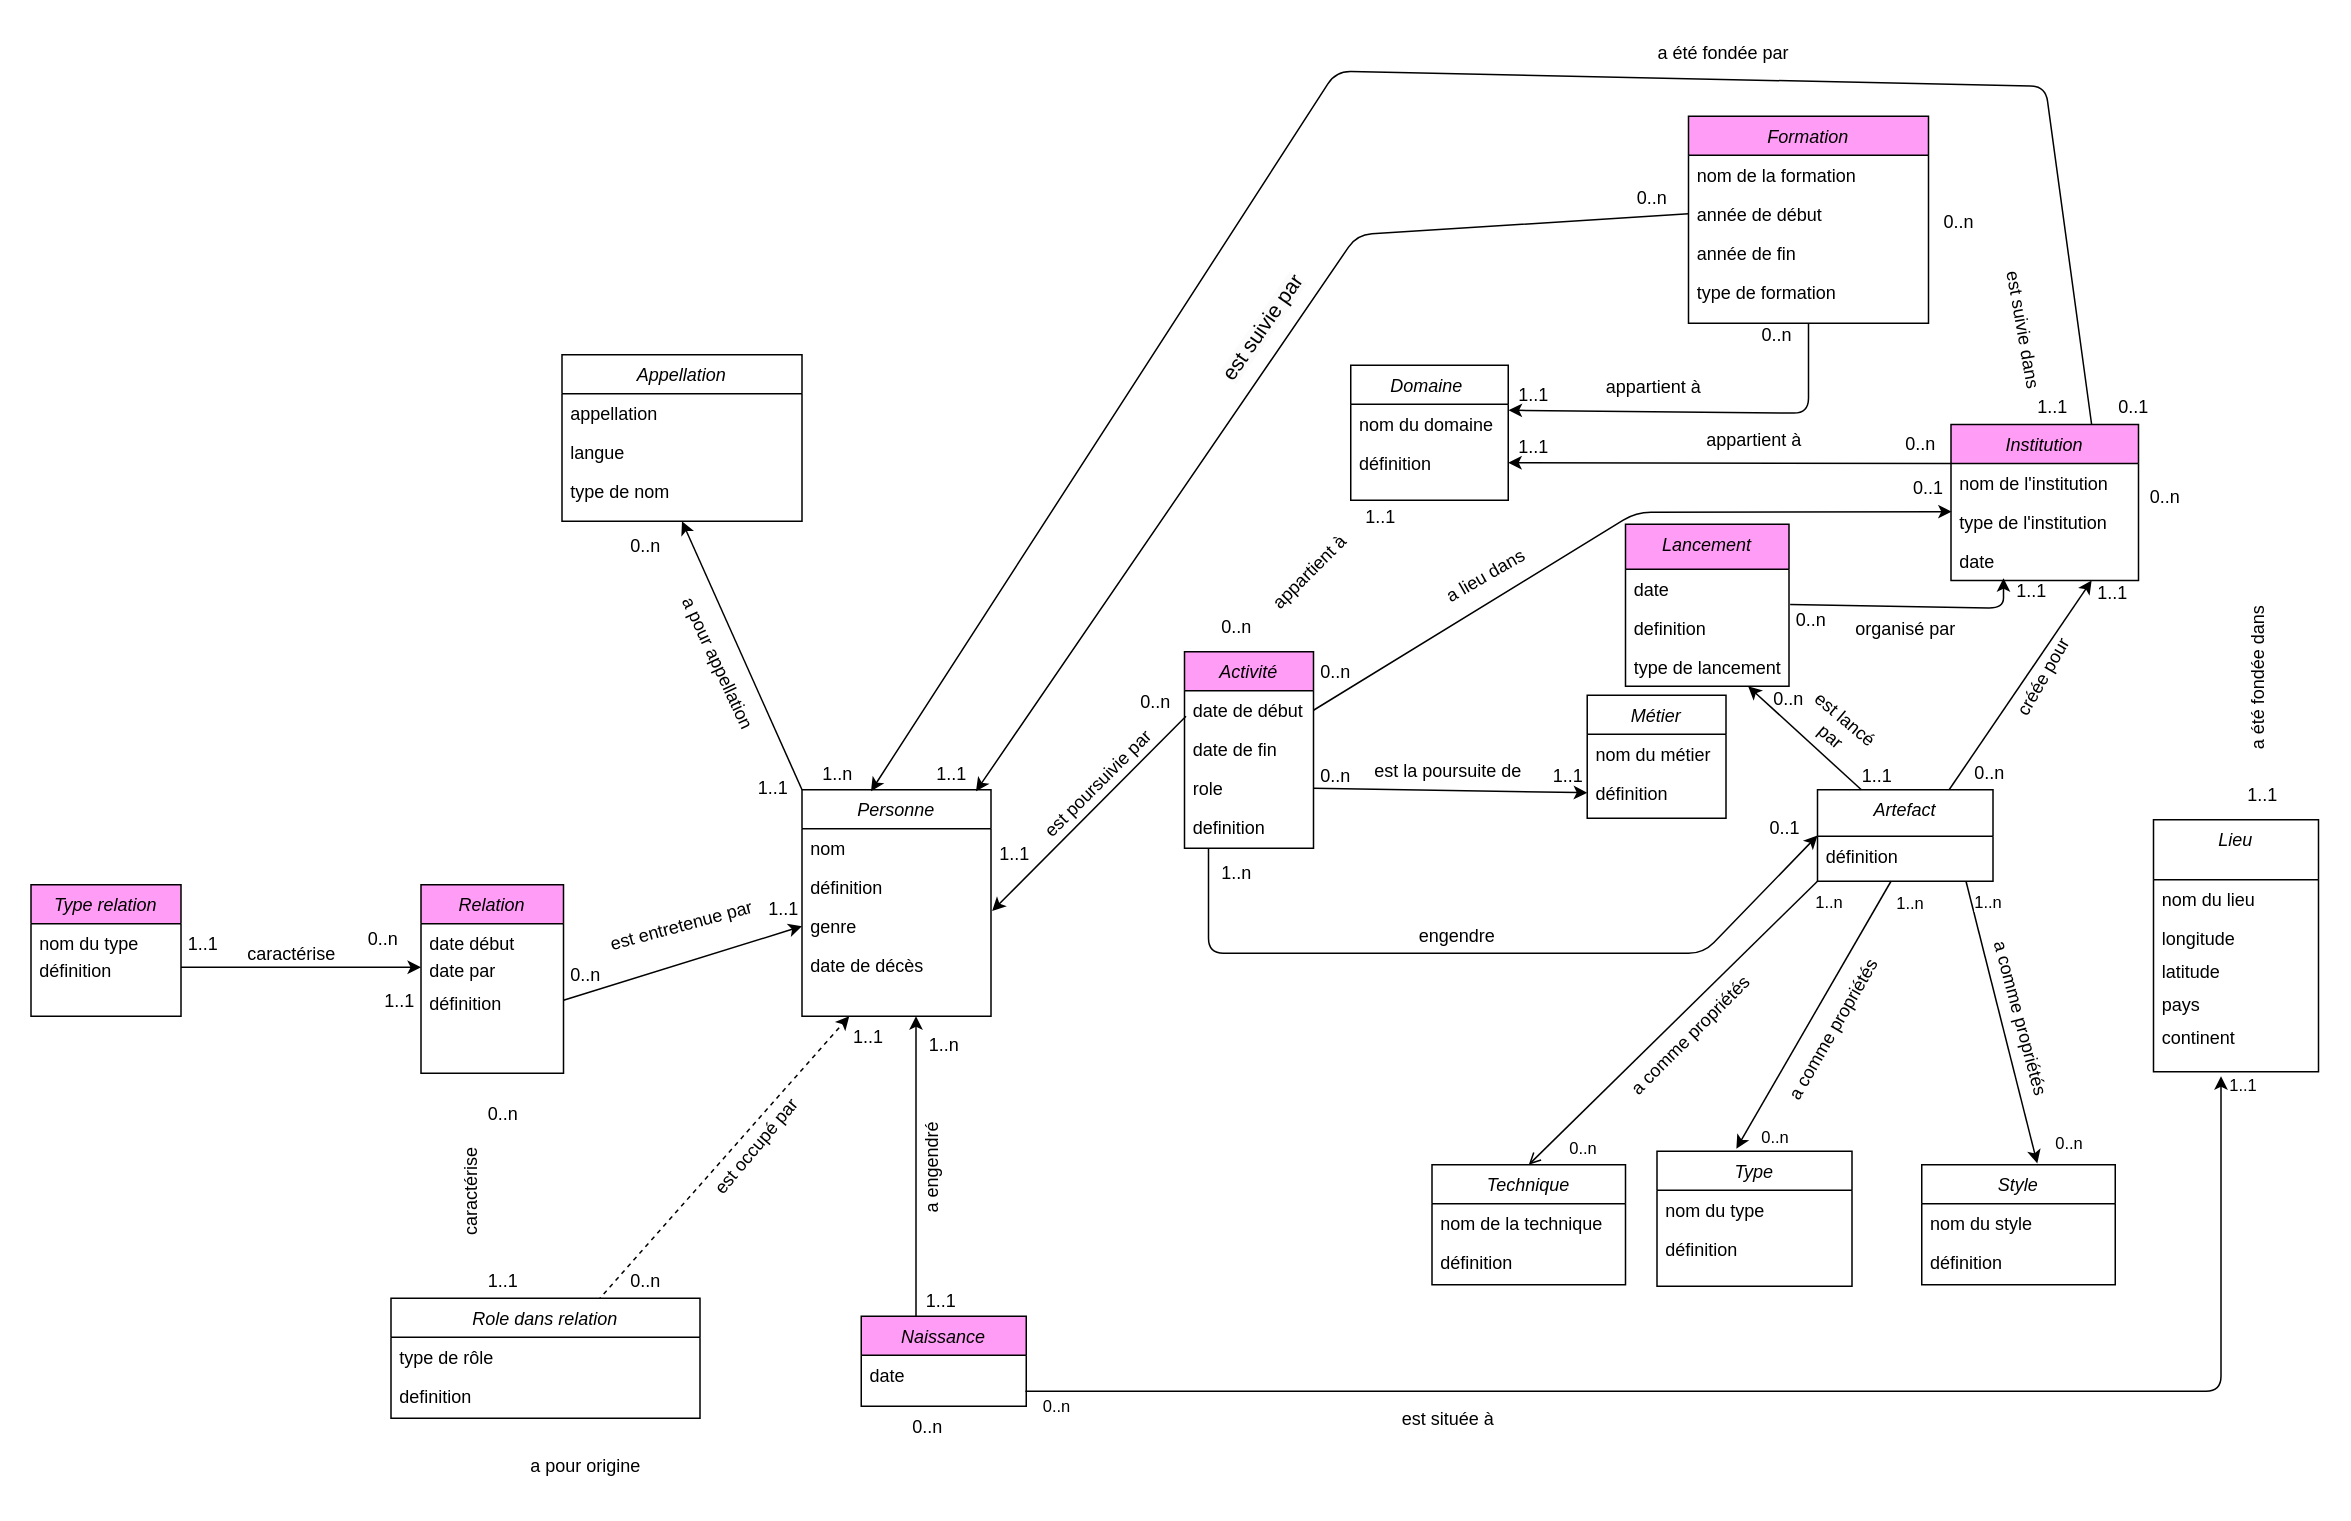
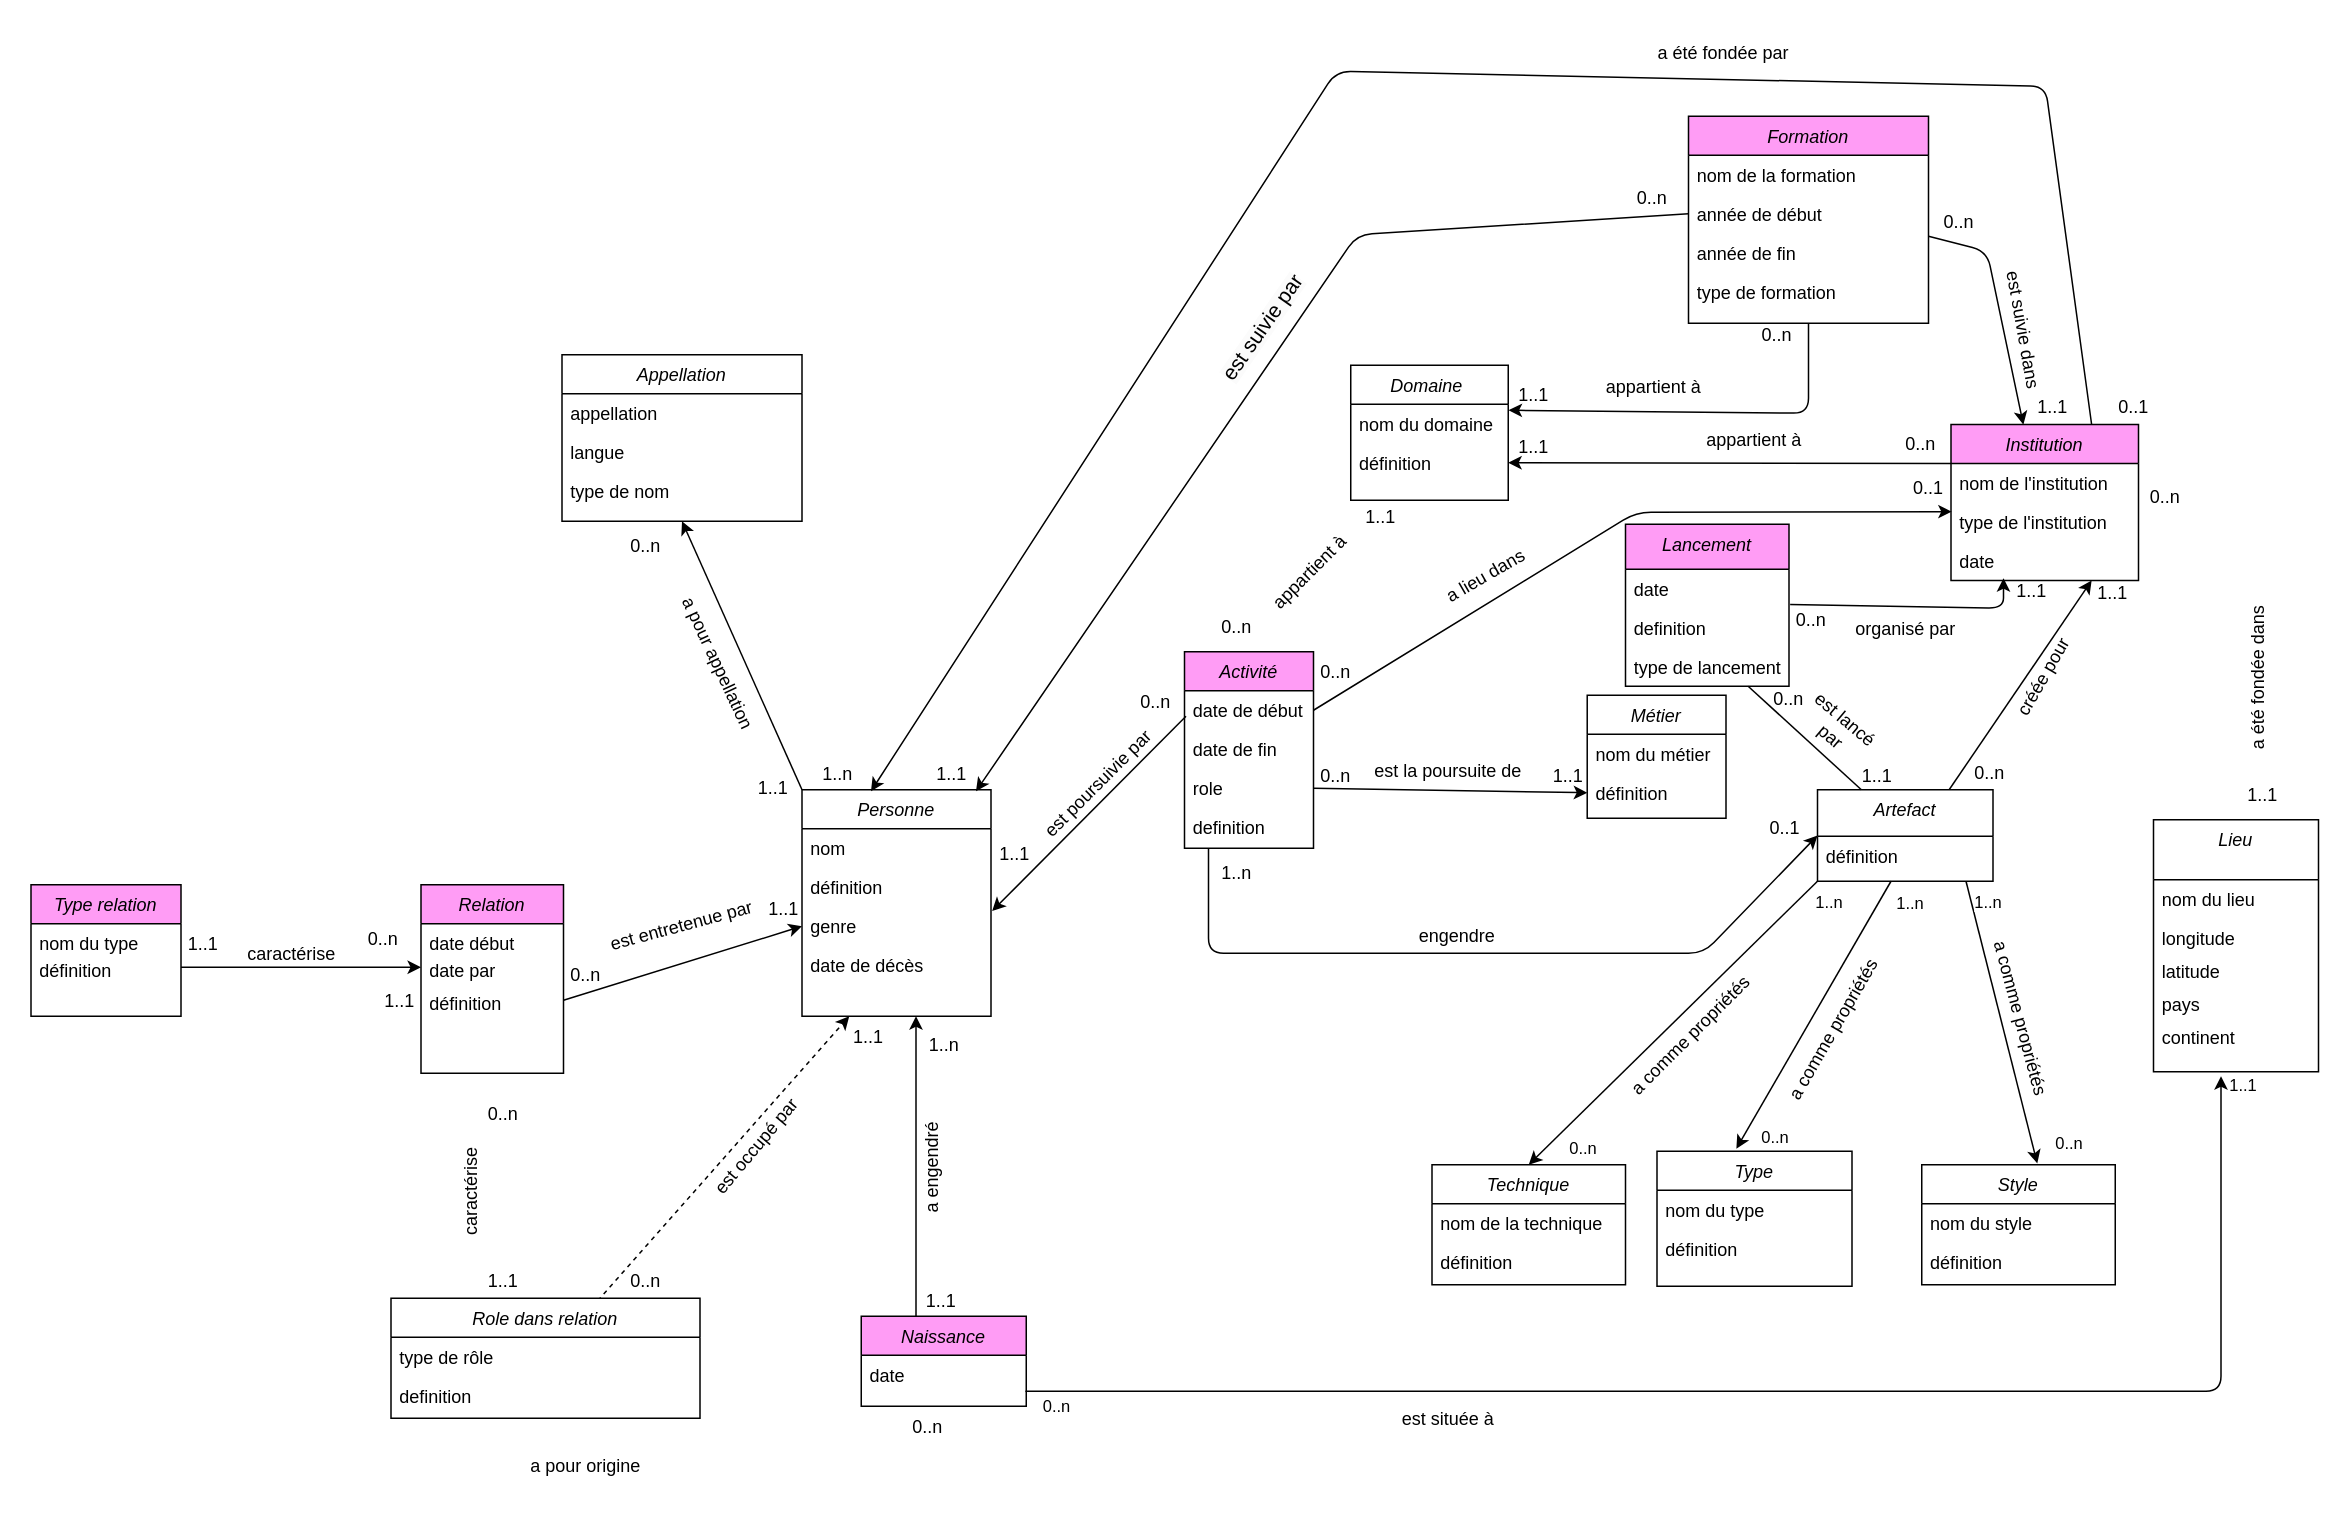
edge "année de fin" -> "Institution": added
edge "Artefact" -> "Lancement": arrowhead classic -> none
edge "Artefact" -> "Technique": arrowhead open -> classic
